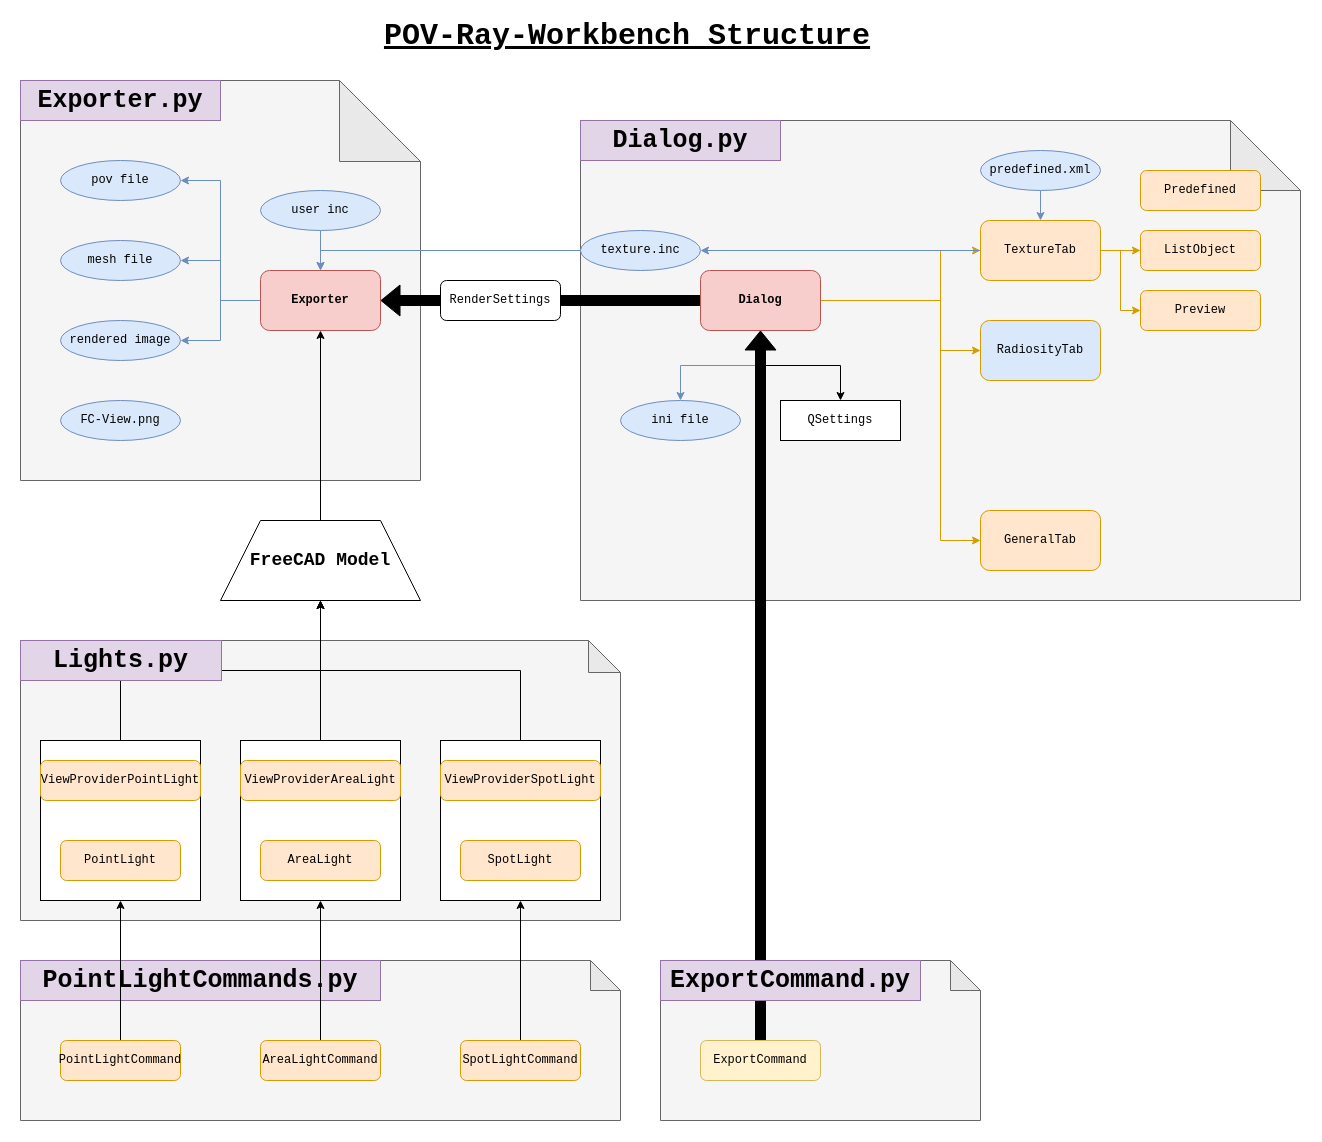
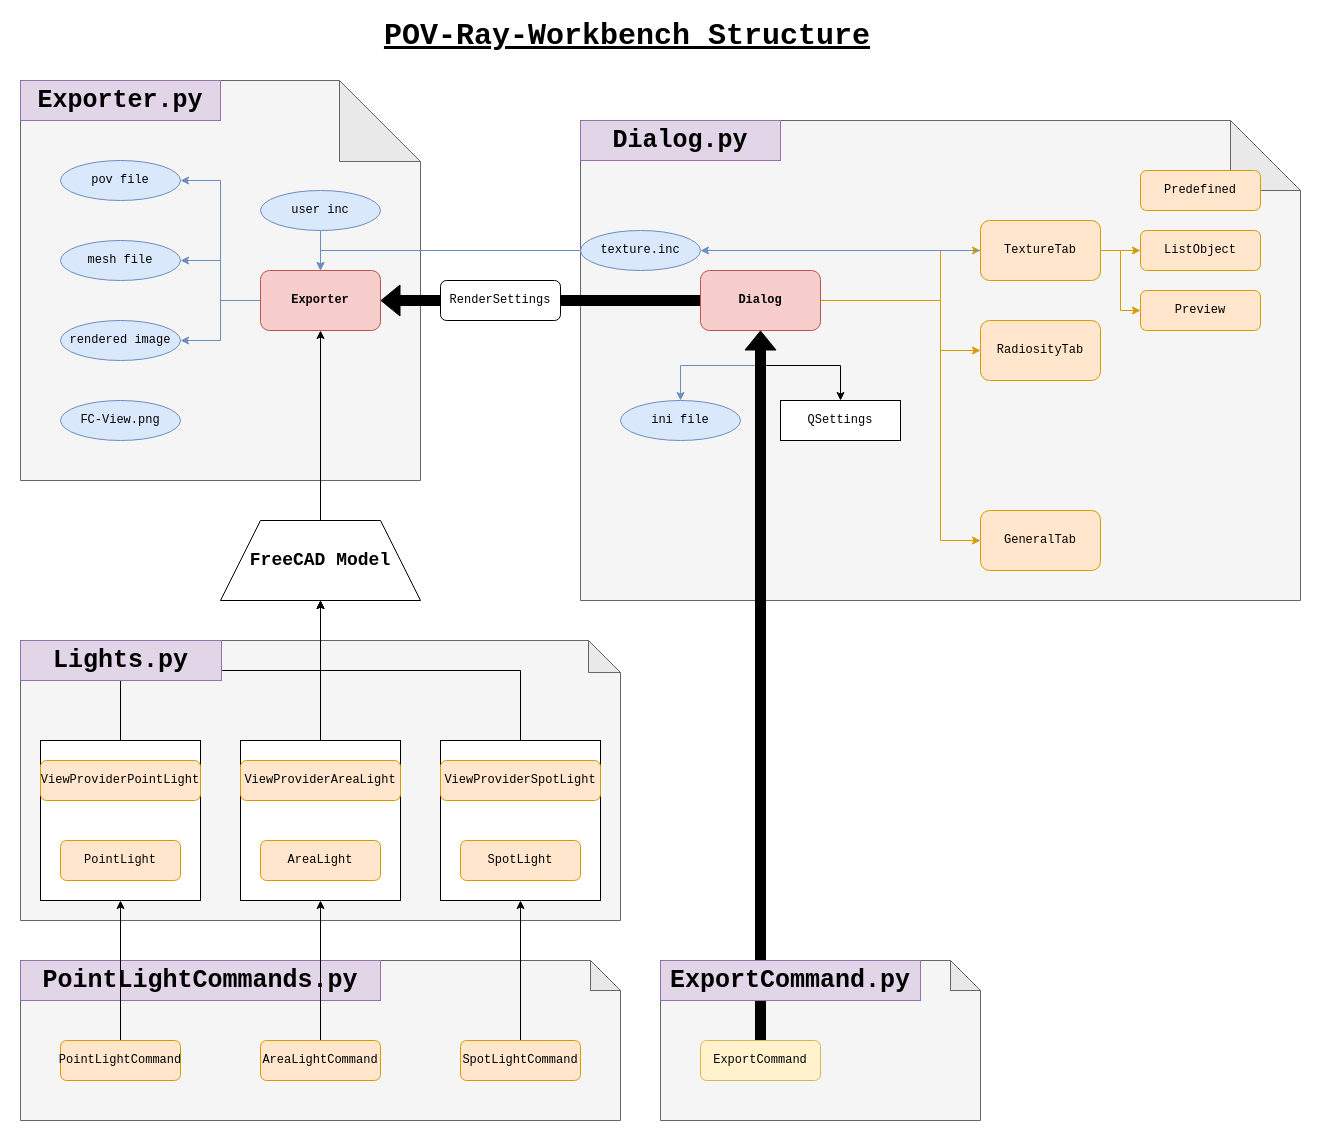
node "predefined.xml": removed
edge "predefined.xml" -> "TextureTab": removed
node "RadiosityTab": fillcolor #dae8fc -> #ffe6cc
